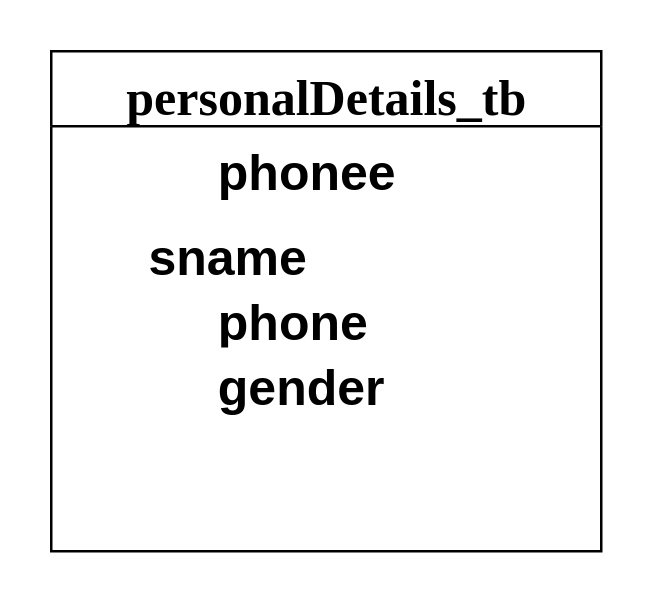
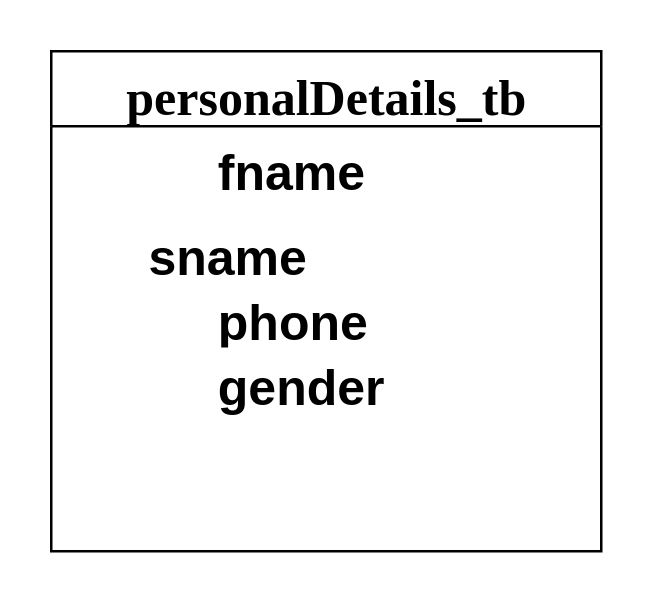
node "phonee": label "phonee" -> "fname"
